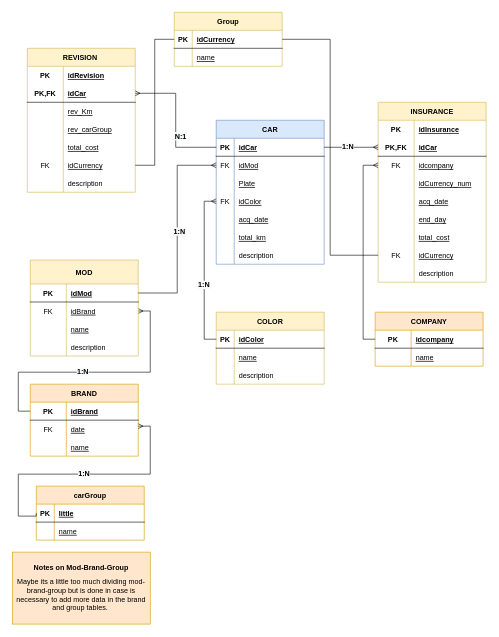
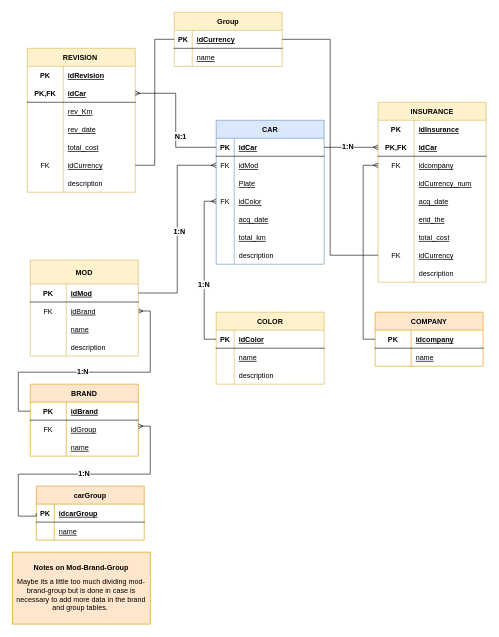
node "rev_carGroup": label "rev_carGroup" -> "rev_date"
node "end_day": label "end_day" -> "end_the"
node "date": label "date" -> "idGroup"
node "little": label "little" -> "idcarGroup"
